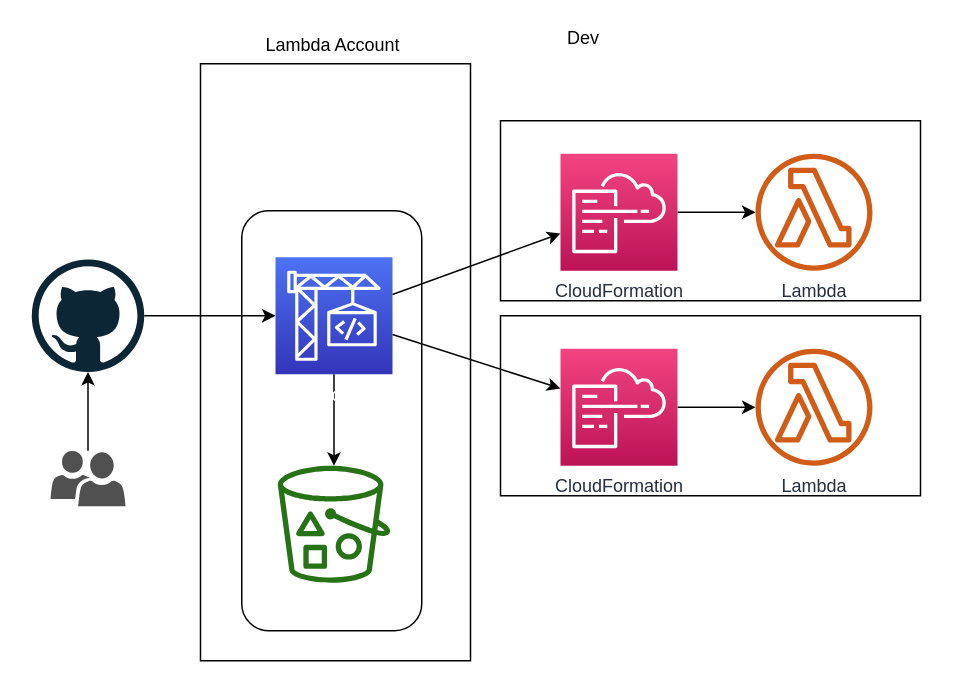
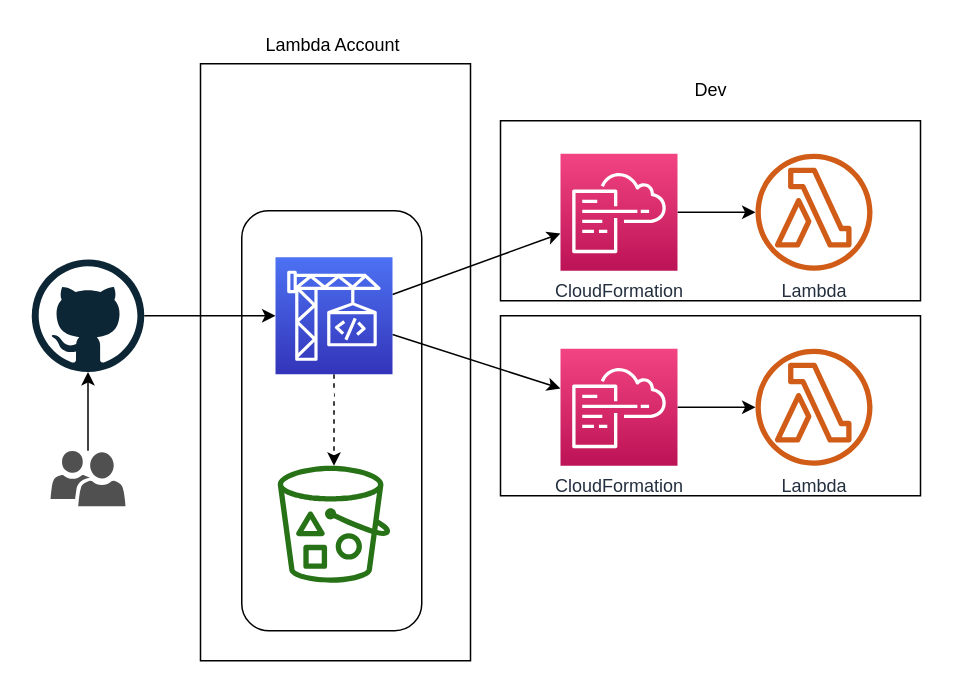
node "Dev": moved (583, 38) -> (710, 91)
edge "Account" -> "S5": style solid -> dashed
